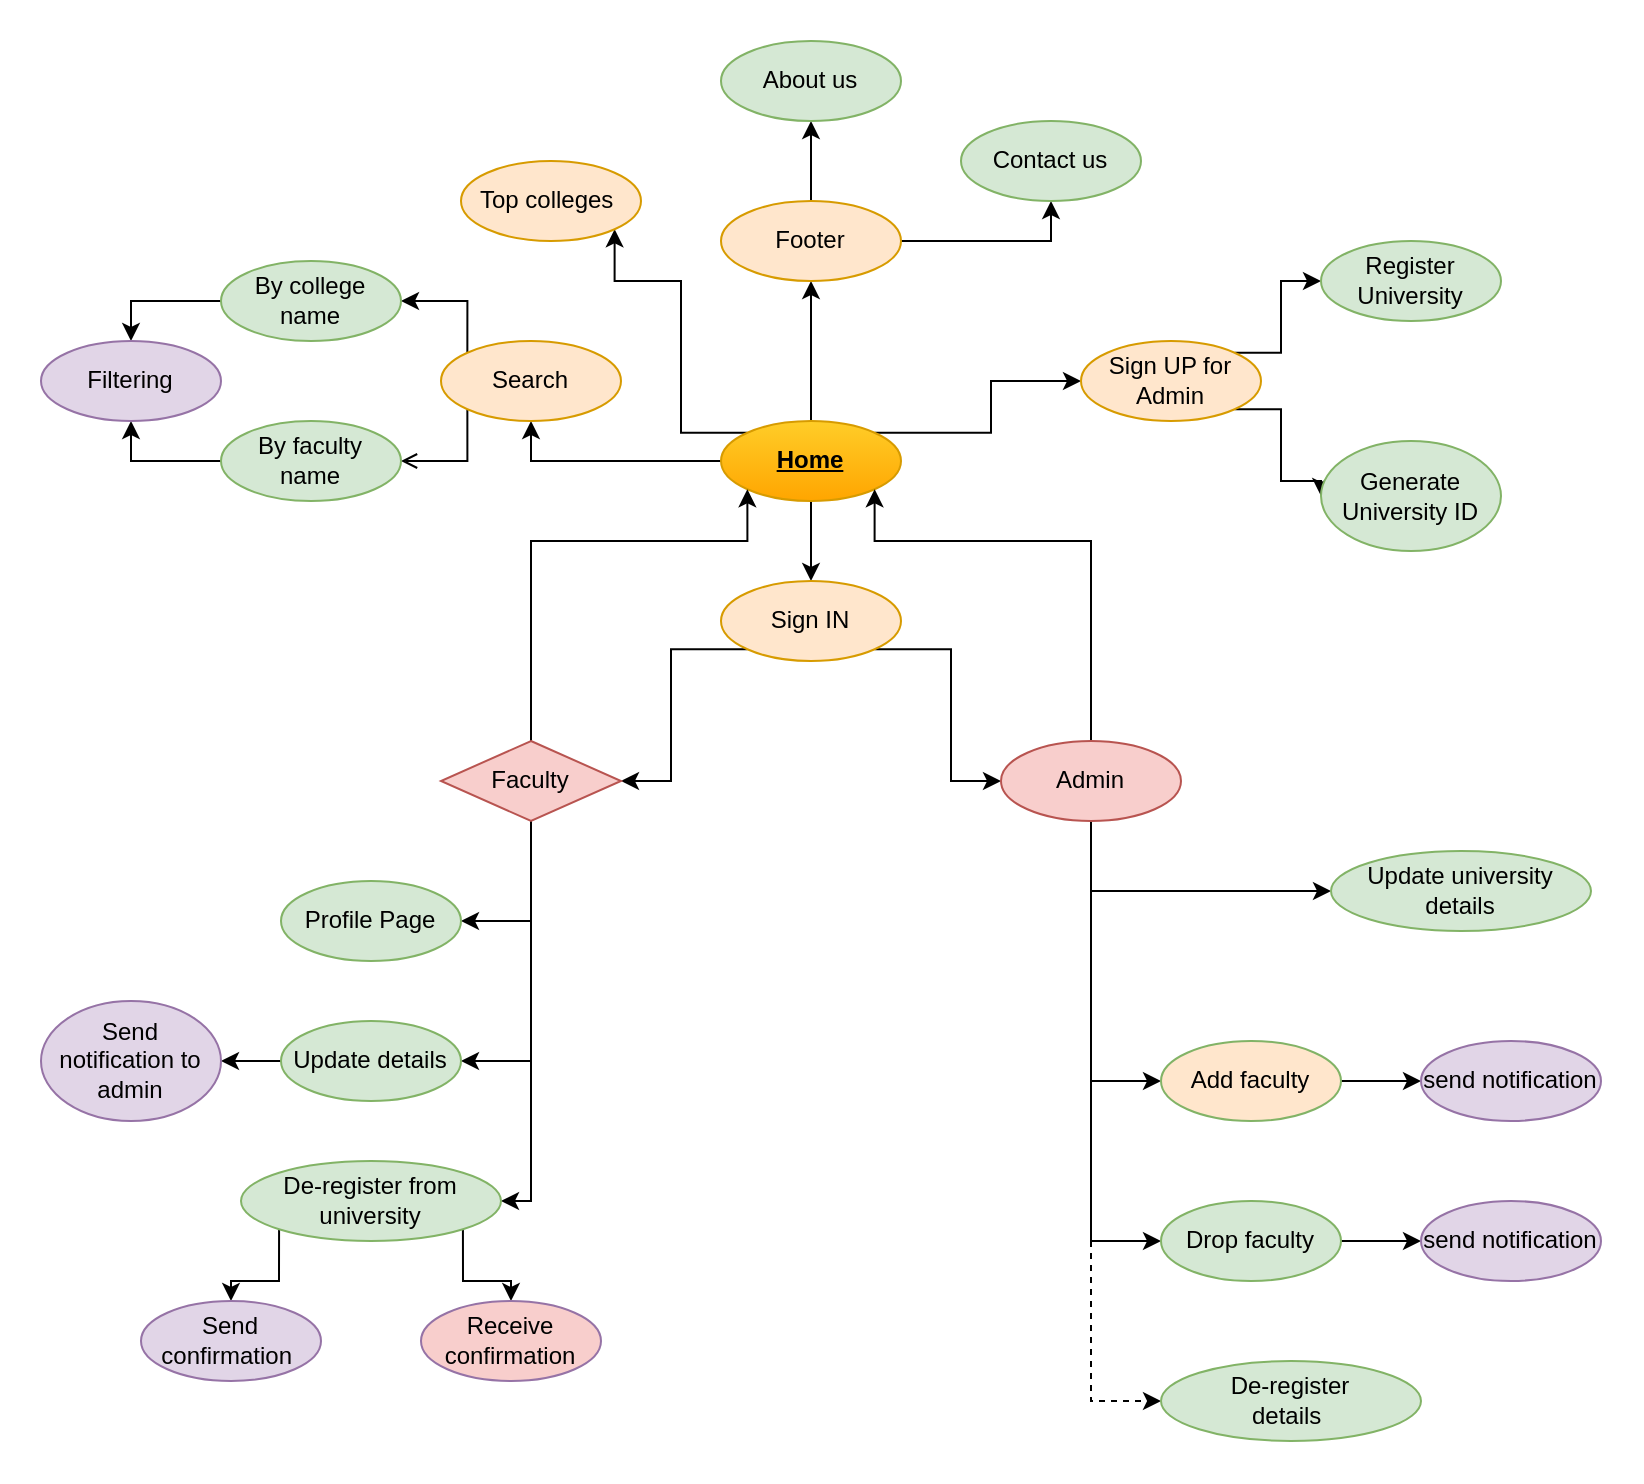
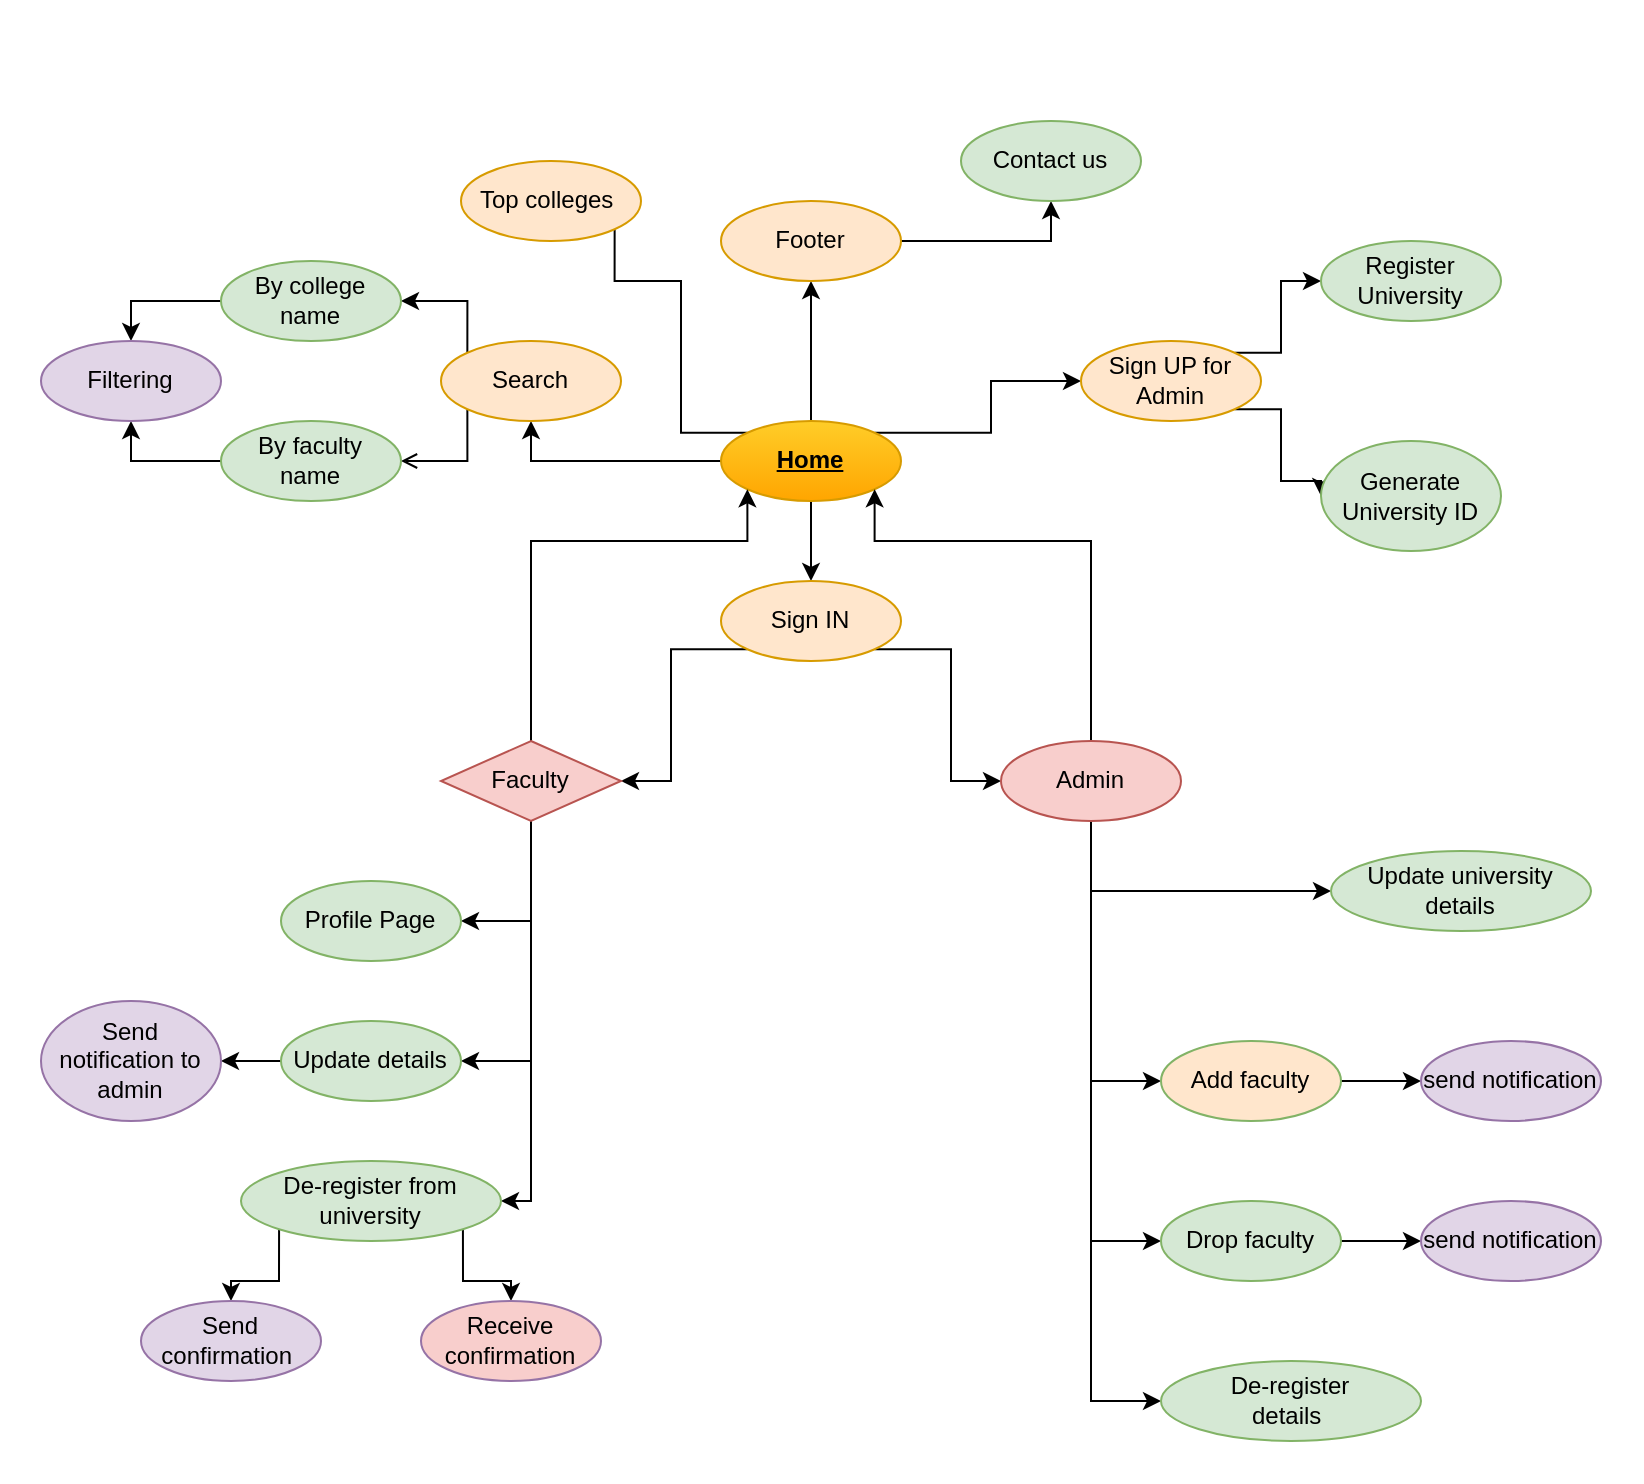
node "About us": removed
edge "Footer" -> "About us": removed
edge "Home" -> "Top colleges": arrowhead classic -> none
edge "Admin" -> "De-register details": style dashed -> solid
